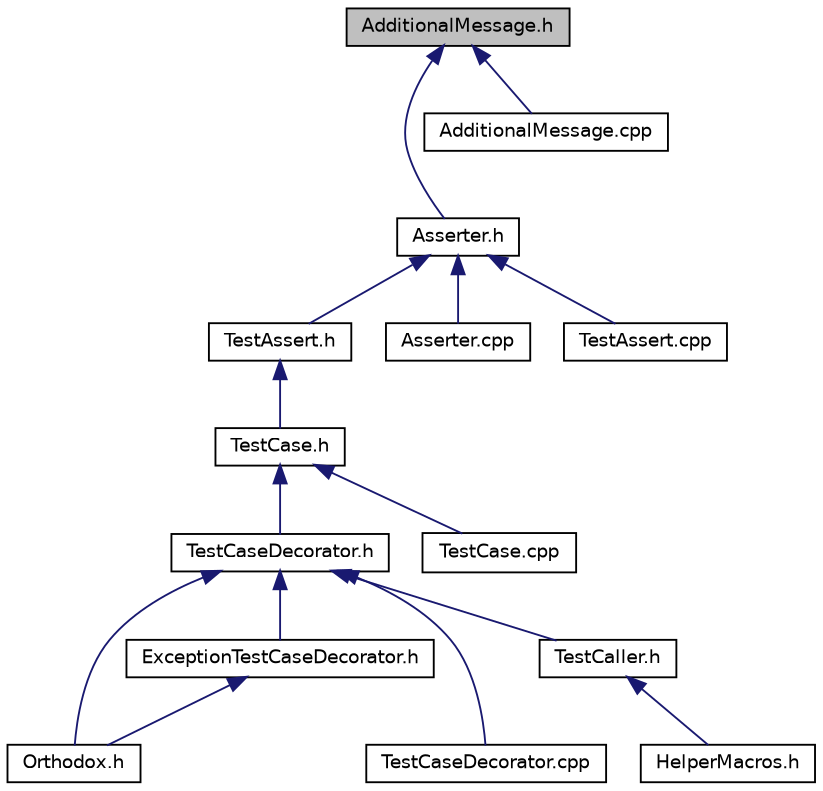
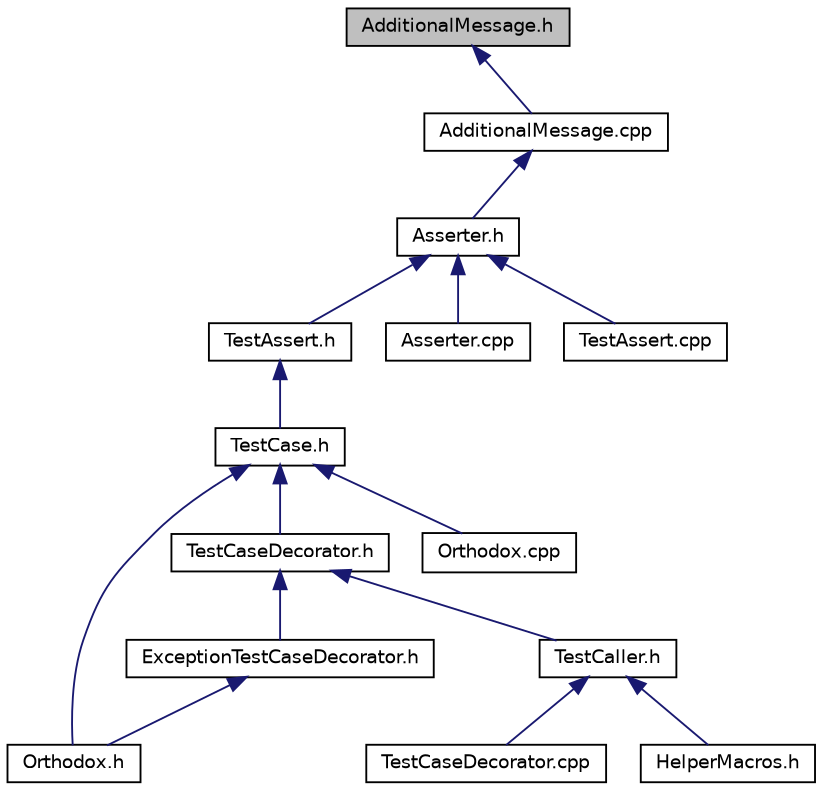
edge "Asserter.h" -> "AdditionalMessage.h": now "Asserter.h" -> "AdditionalMessage.cpp"
node "TestCase.cpp": label "TestCase.cpp" -> "Orthodox.cpp"
edge "Orthodox.h" -> "TestCaseDecorator.h": now "Orthodox.h" -> "TestCase.h"
edge "TestCaseDecorator.cpp" -> "TestCaseDecorator.h": now "TestCaseDecorator.cpp" -> "TestCaller.h"
